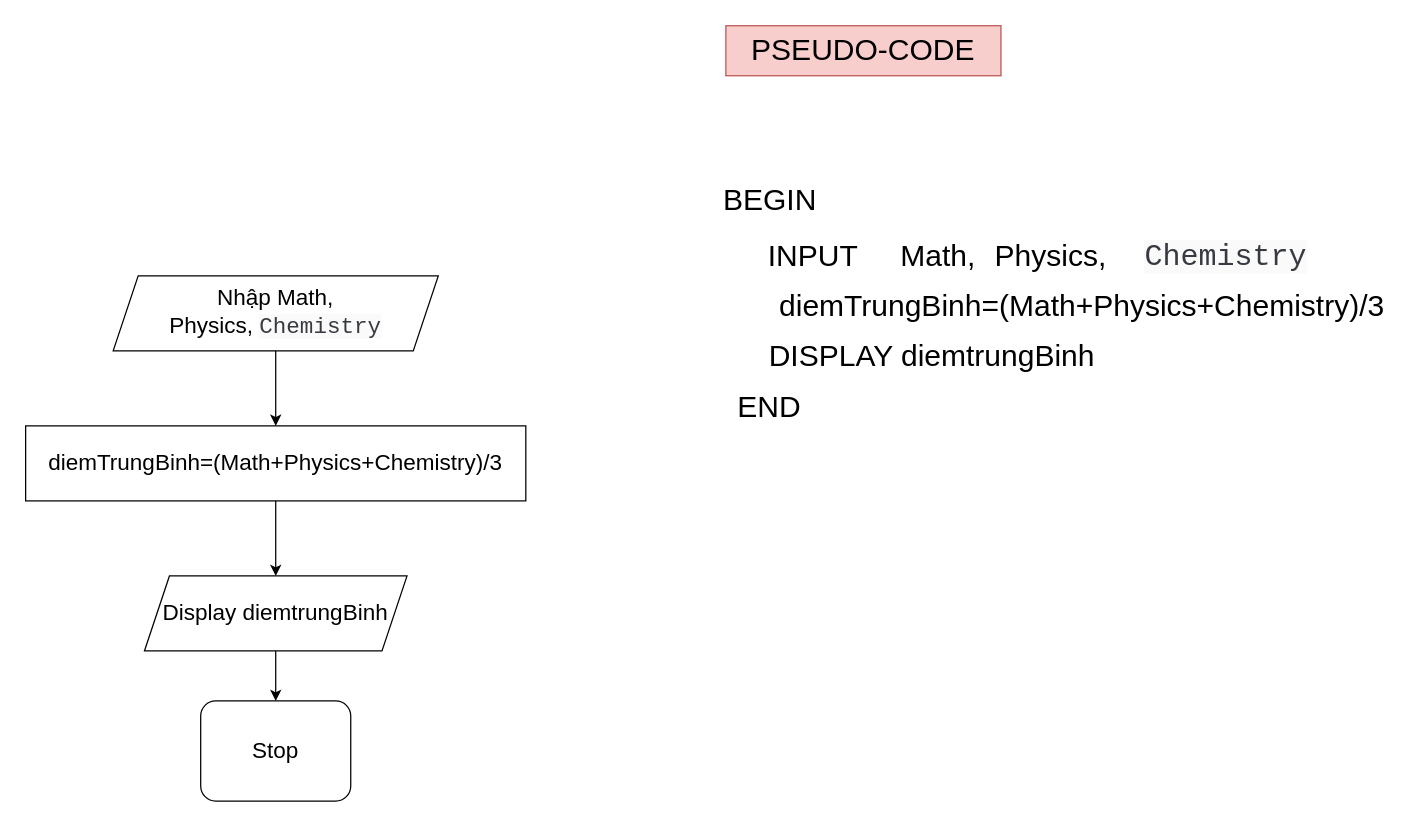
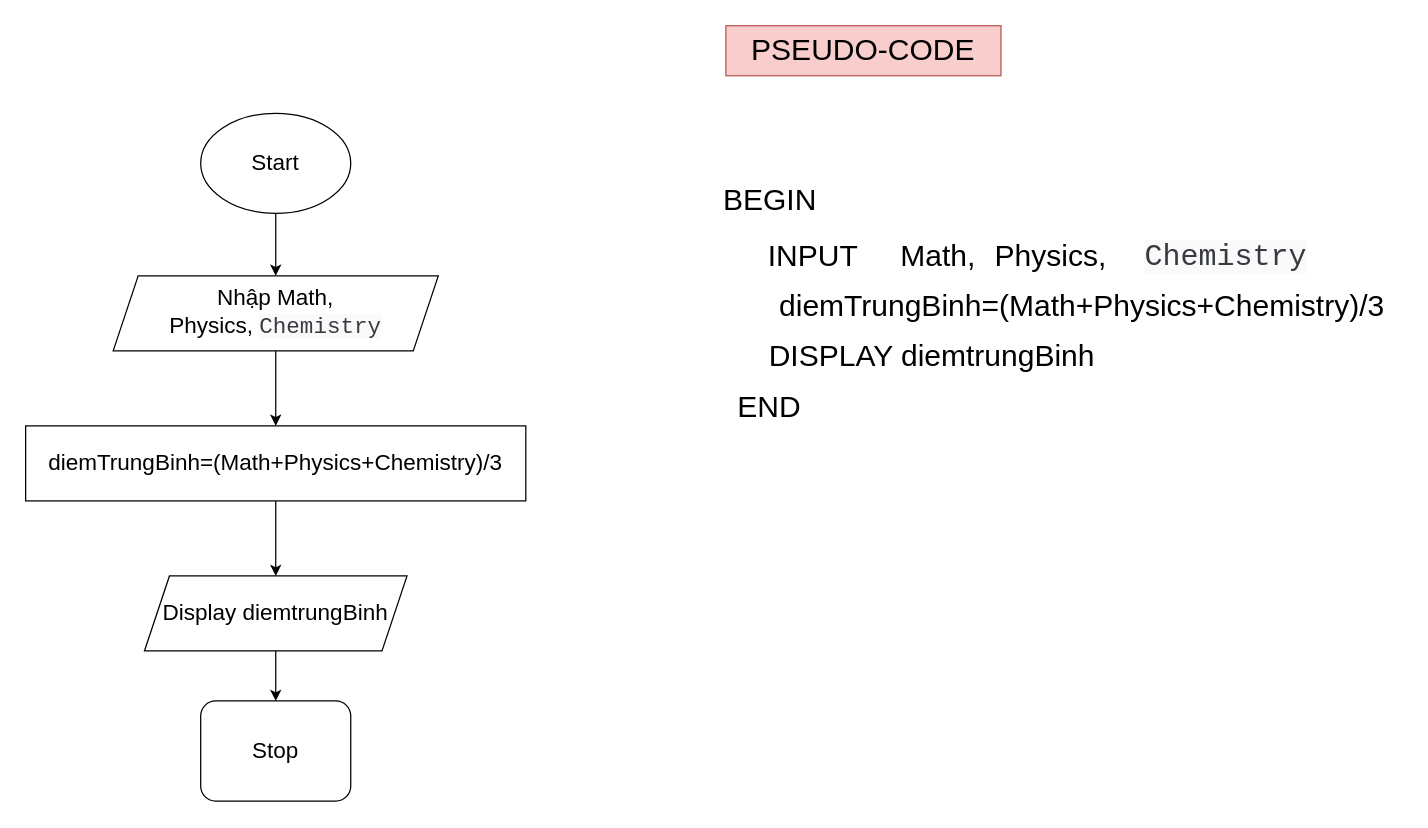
node "Start": added
edge "Start" -> "Nhập Math, Physics, Chemistry": added
